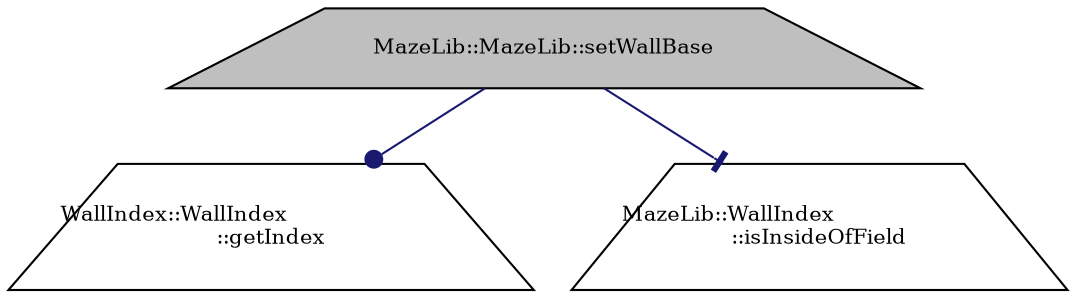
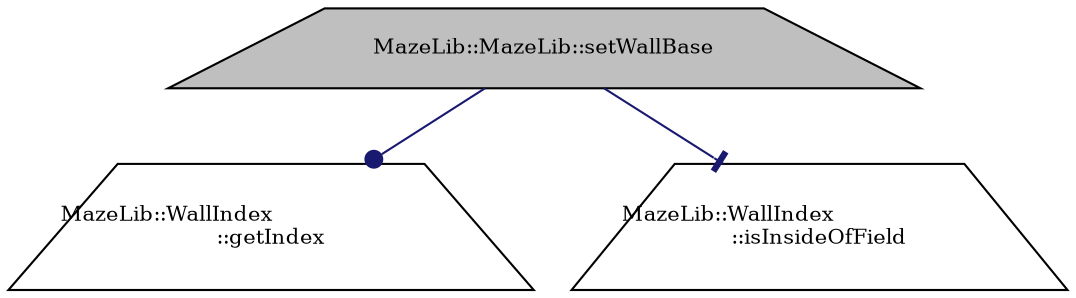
node "WallIndex::WallIndex ::getIndex": label "WallIndex::WallIndex ::getIndex" -> "MazeLib::WallIndex ::getIndex"
